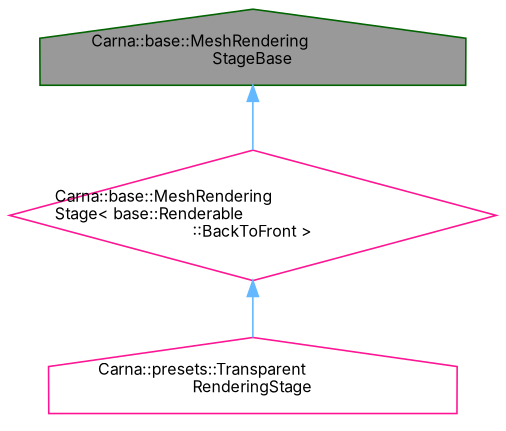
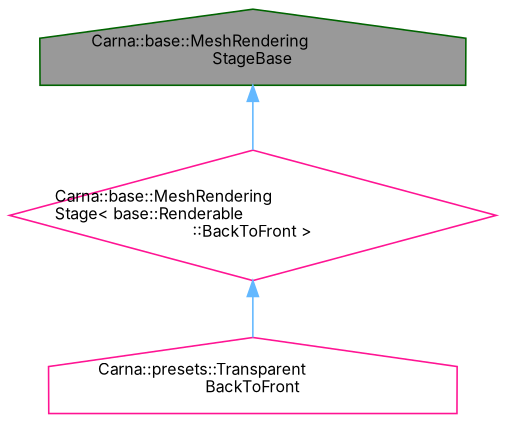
node "Carna::presets::Transparent RenderingStage": label "Carna::presets::Transparent RenderingStage" -> "Carna::presets::Transparent BackToFront"
